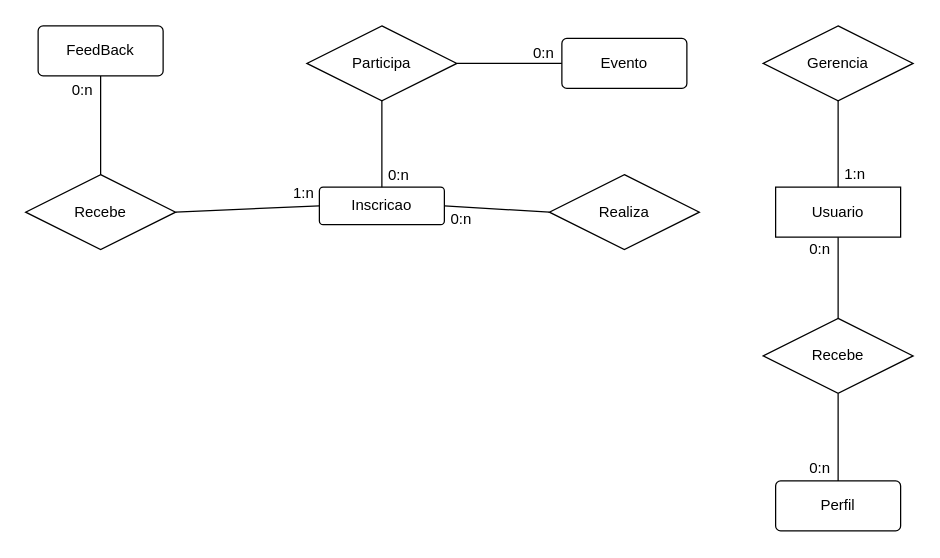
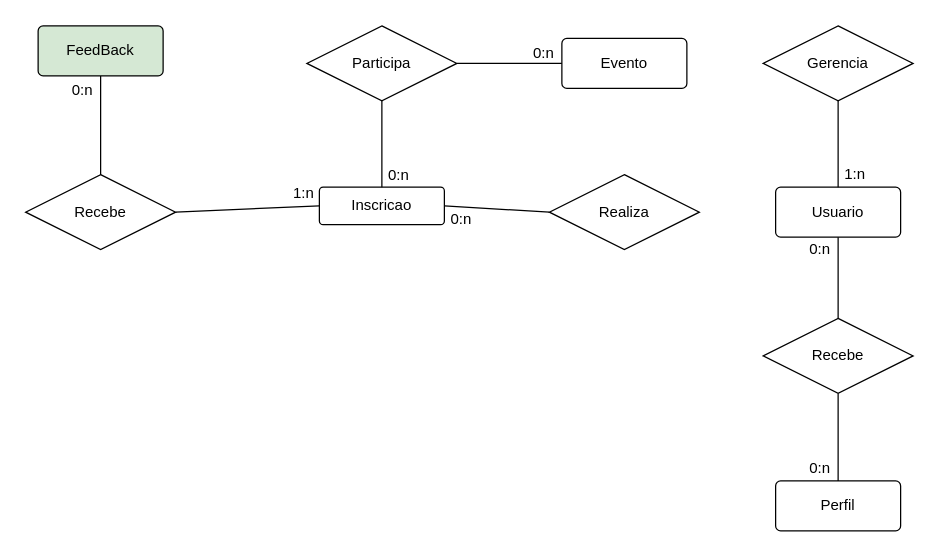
node "FeedBack": fillcolor #ffffff -> #d5e8d4
node "Usuario": shape rectangle -> rounded rectangle
